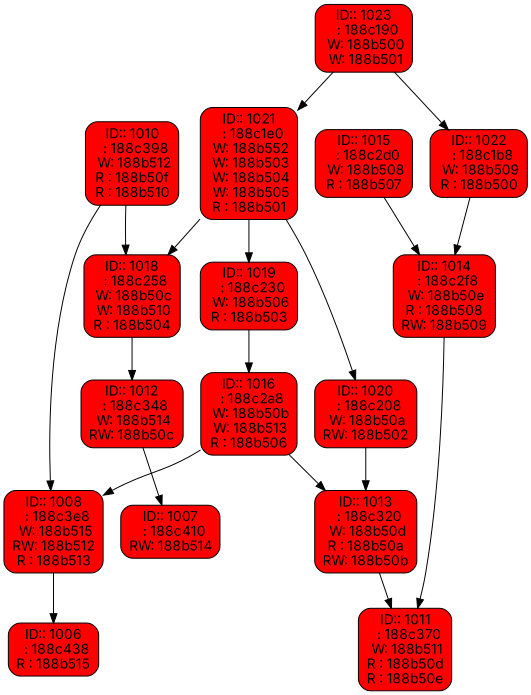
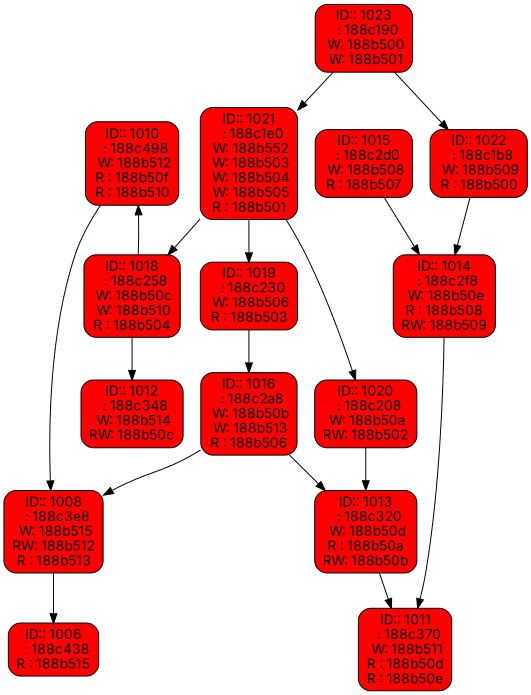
node "ID:: 1010": text ": 188c398" -> ": 188c498"
edge "ID:: 1010" -> "ID:: 1018": reversed
node "ID:: 1007": removed
